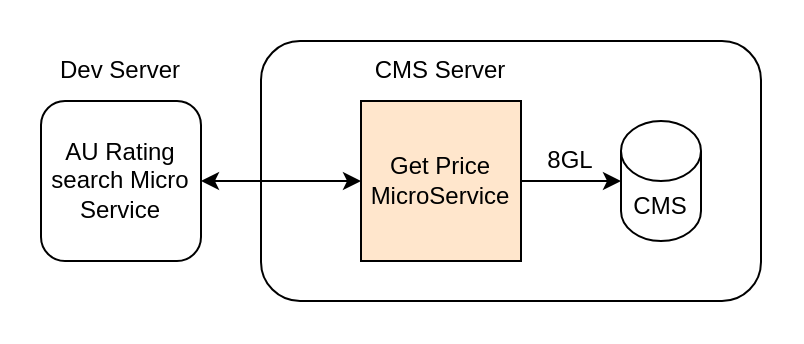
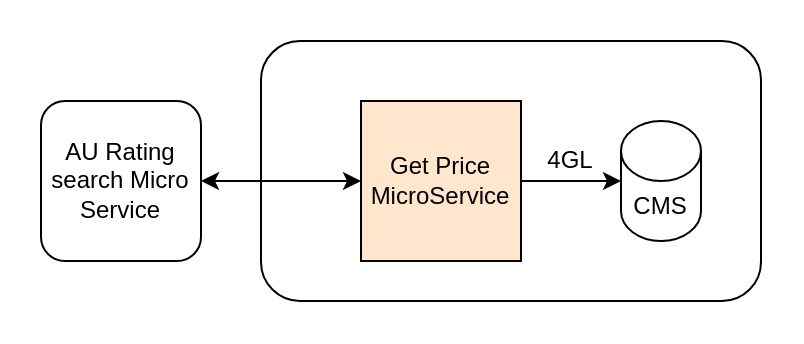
node "Dev Server": removed
node "CMS Server": removed
node "8GL": label "8GL" -> "4GL"
